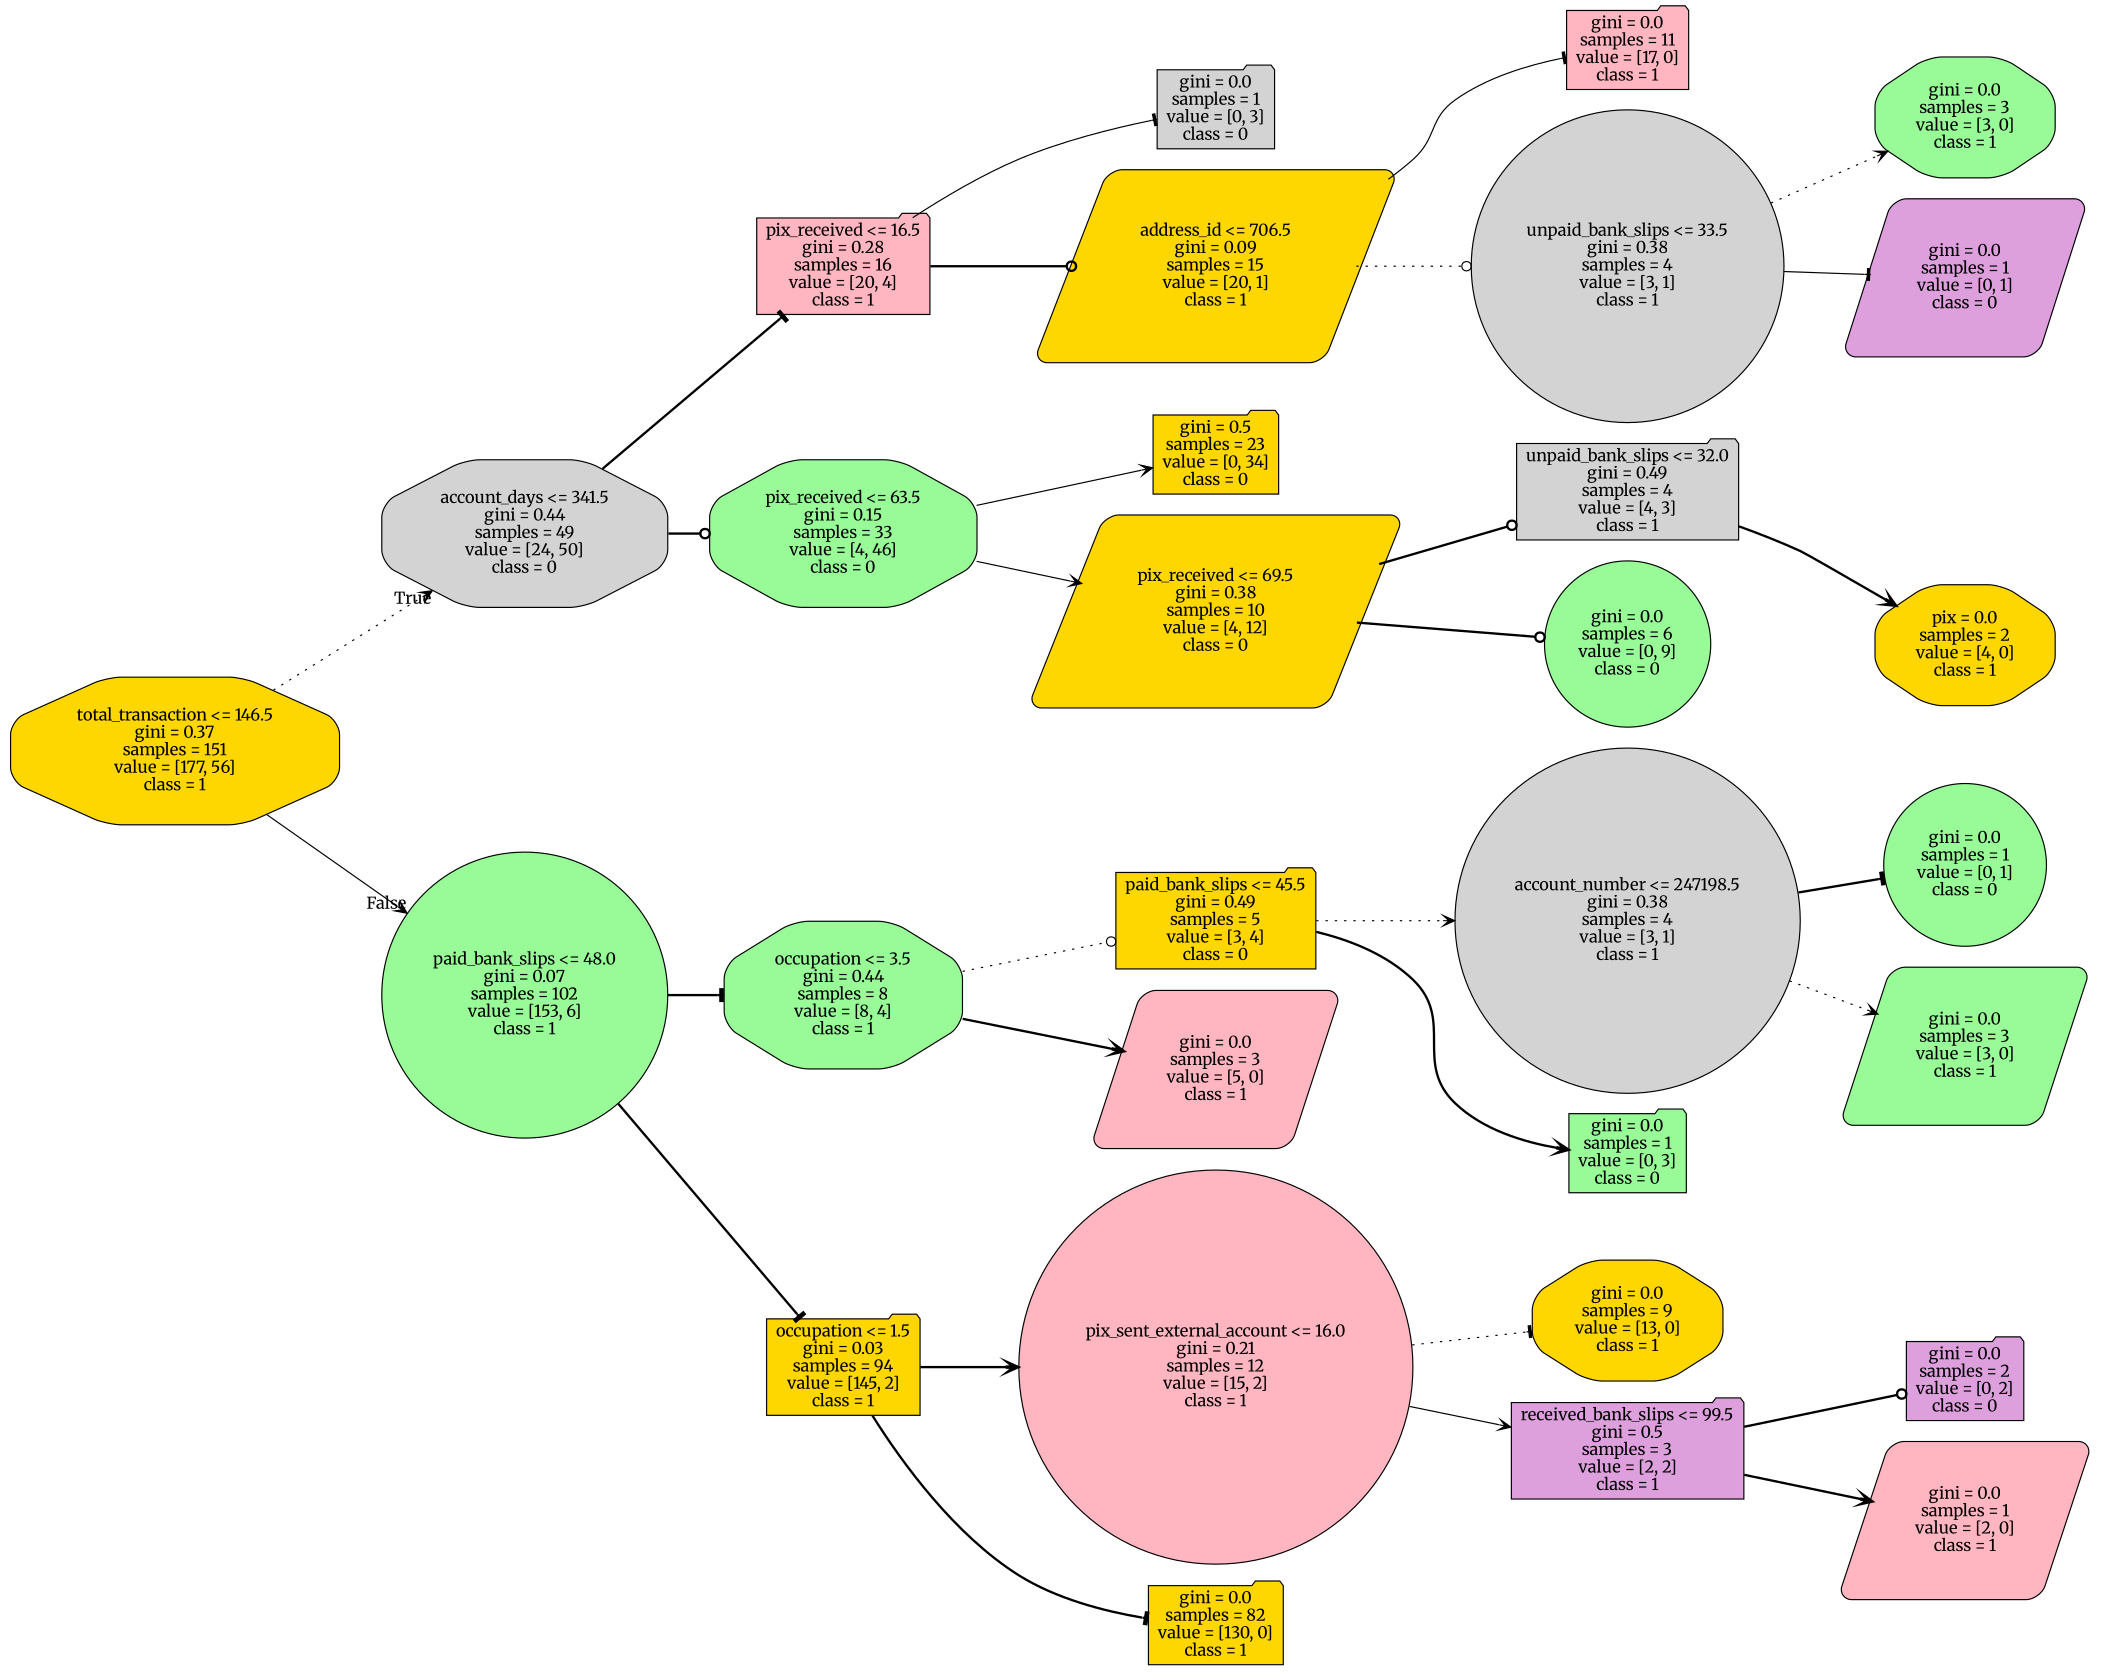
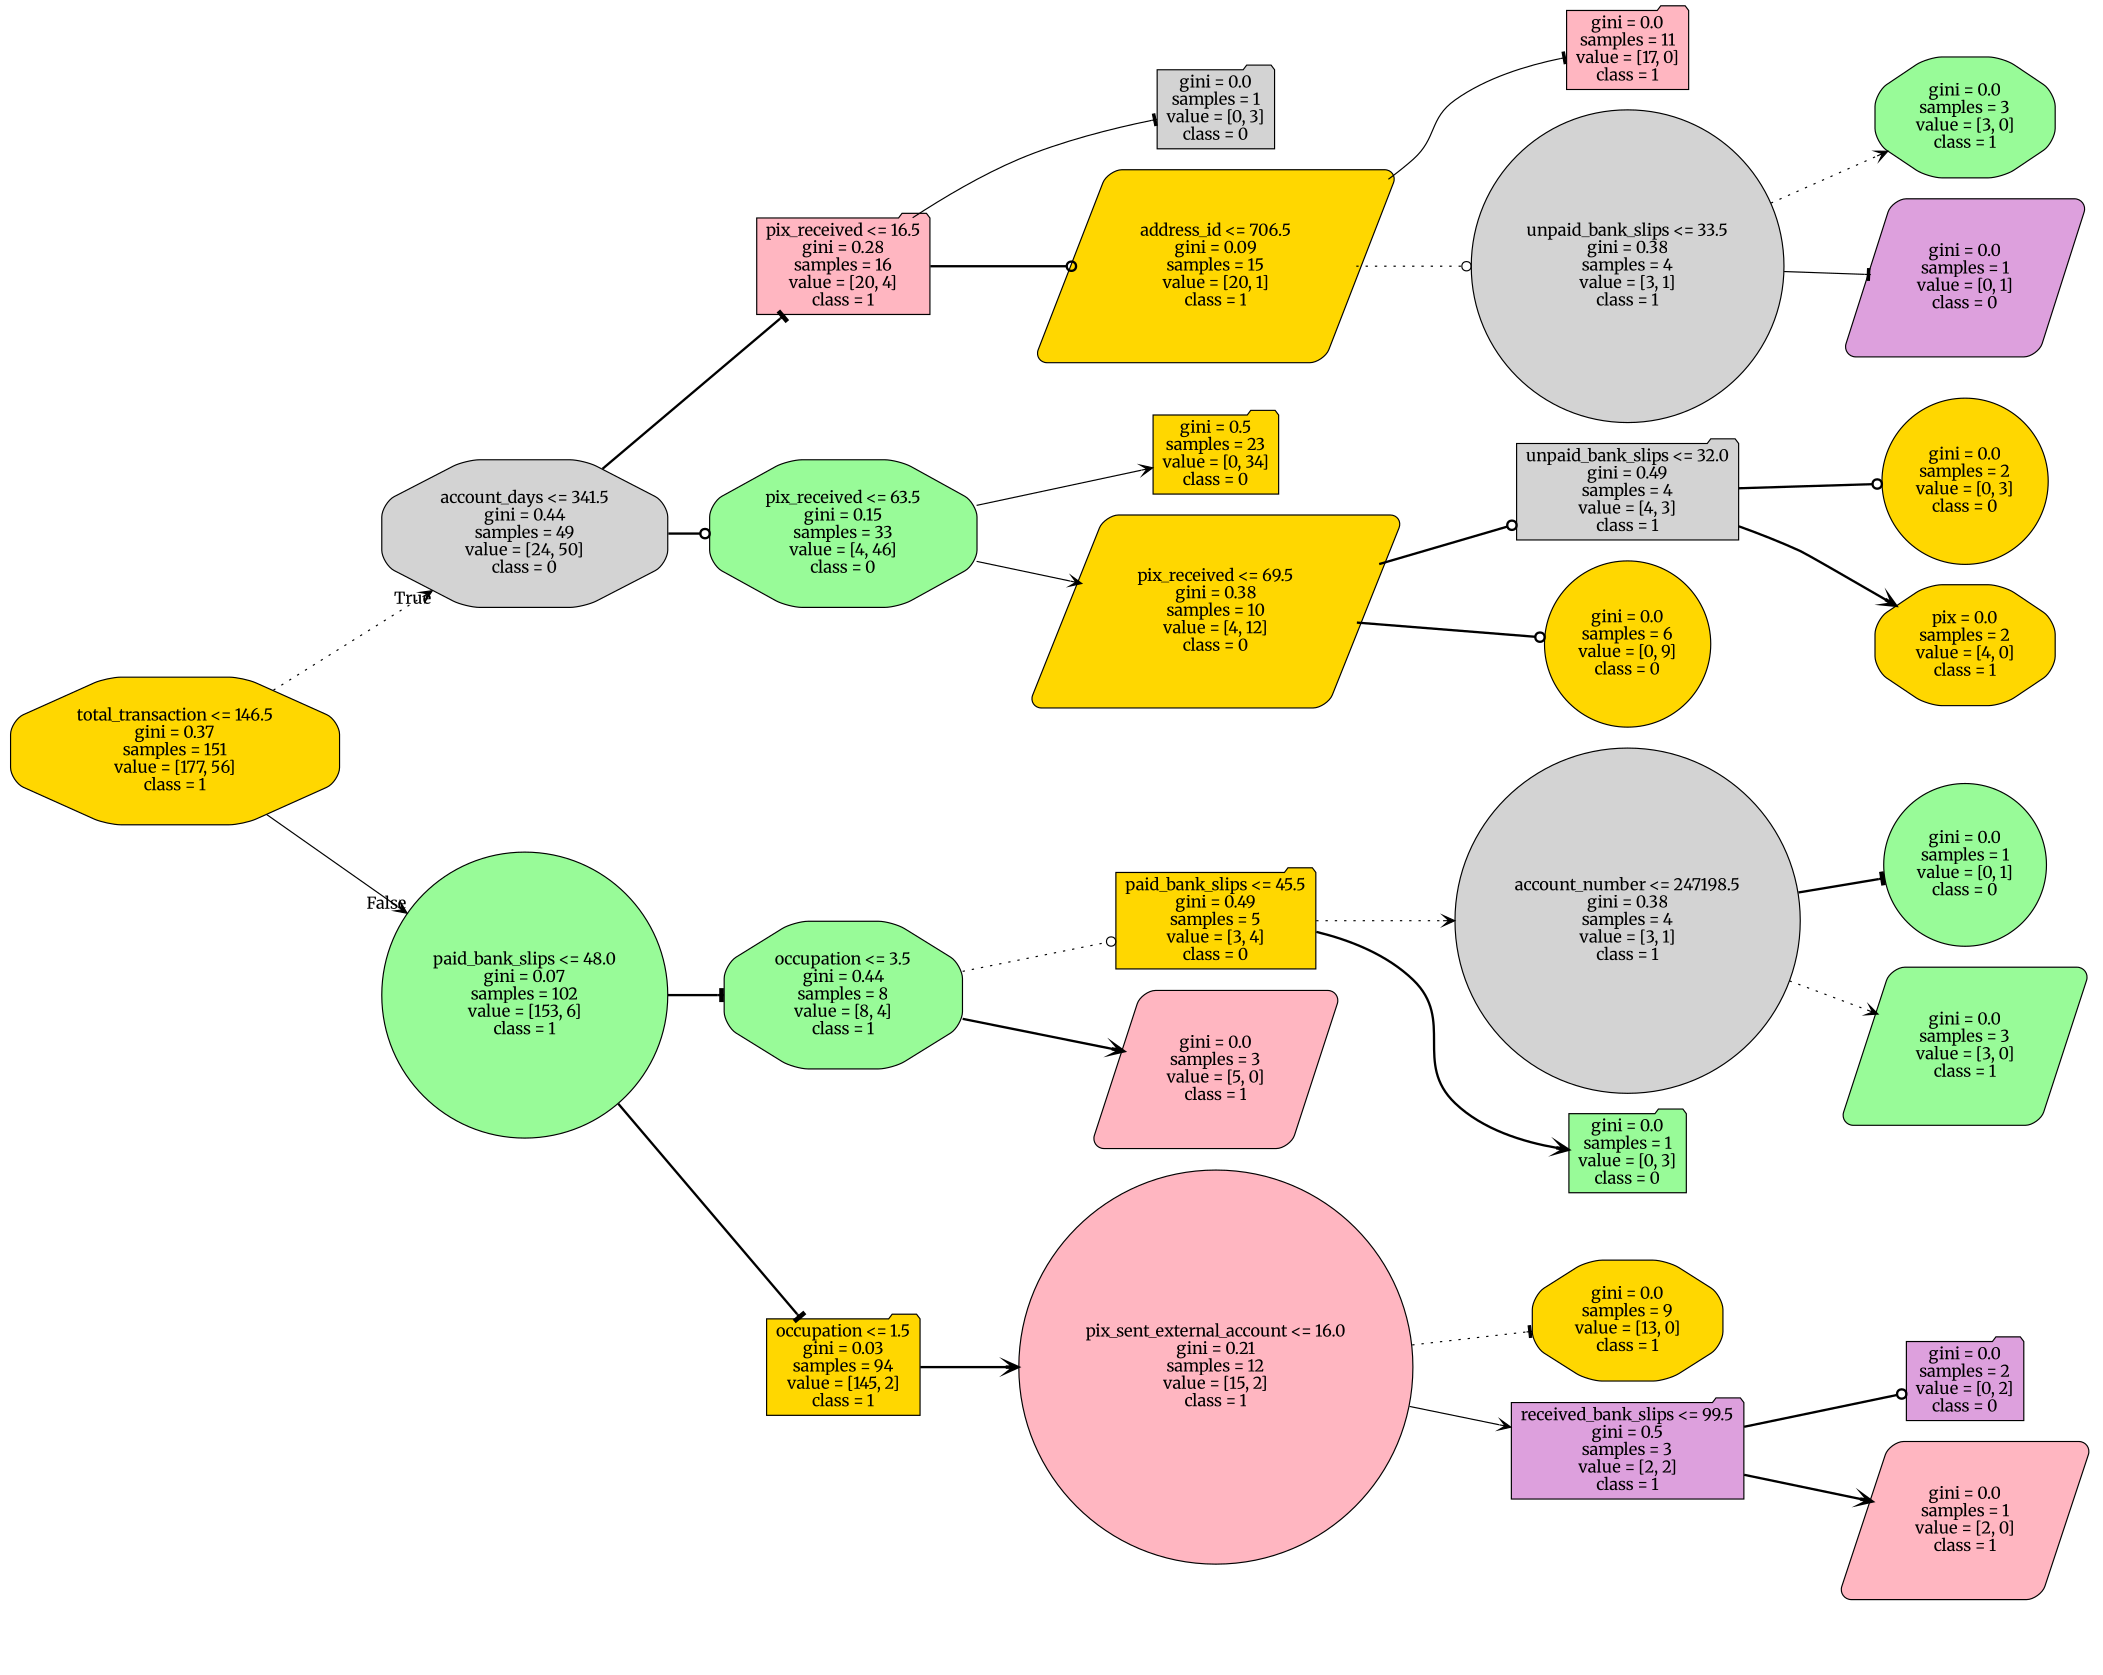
node "gini = 0.0 samples = 2 value = [0, 3] class = 0": added
node "gini = 0.0 samples = 6 value = [0, 9] class = 0": fillcolor palegreen -> gold
node "gini = 0.0 samples = 82 value = [130, 0] class = 1": removed
